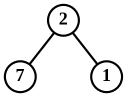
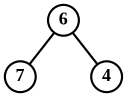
node "2": label "2" -> "6"
node "1": label "1" -> "4"
